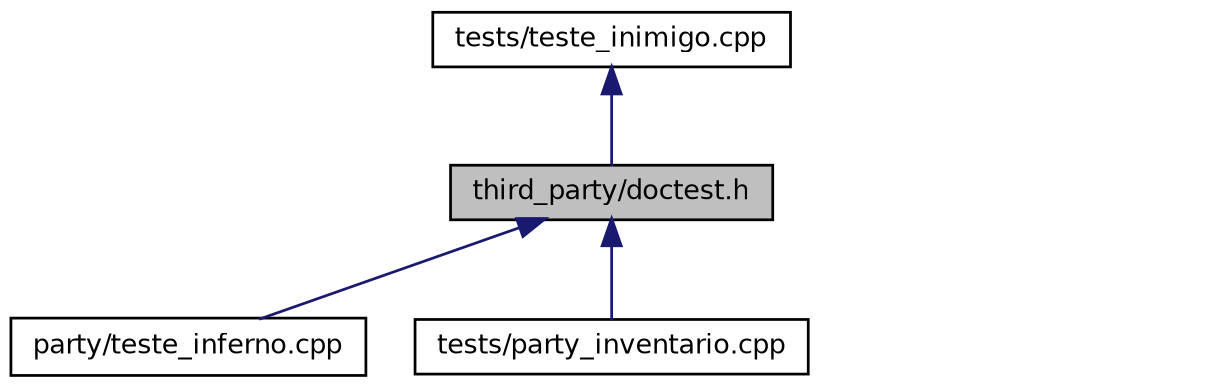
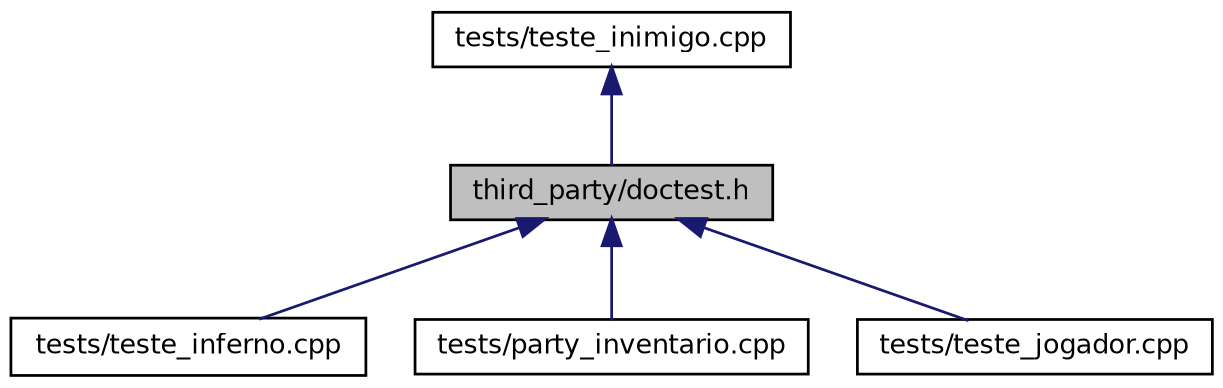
node "party/teste_inferno.cpp": label "party/teste_inferno.cpp" -> "tests/teste_inferno.cpp"
node "tests/teste_jogador.cpp": added
